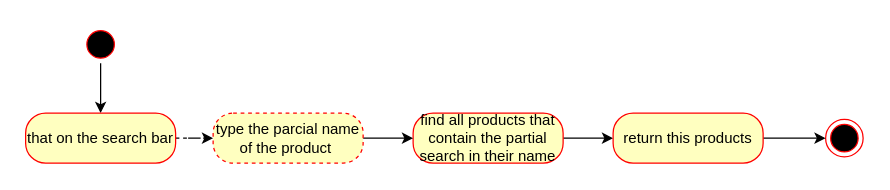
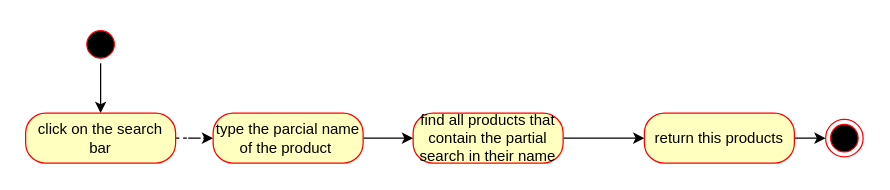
node "that on the search bar": label "that on the search bar" -> "click on the search bar"
node "type the parcial name of the product": style dashed -> solid
node "return this products": moved (688, 138) -> (719, 138)
